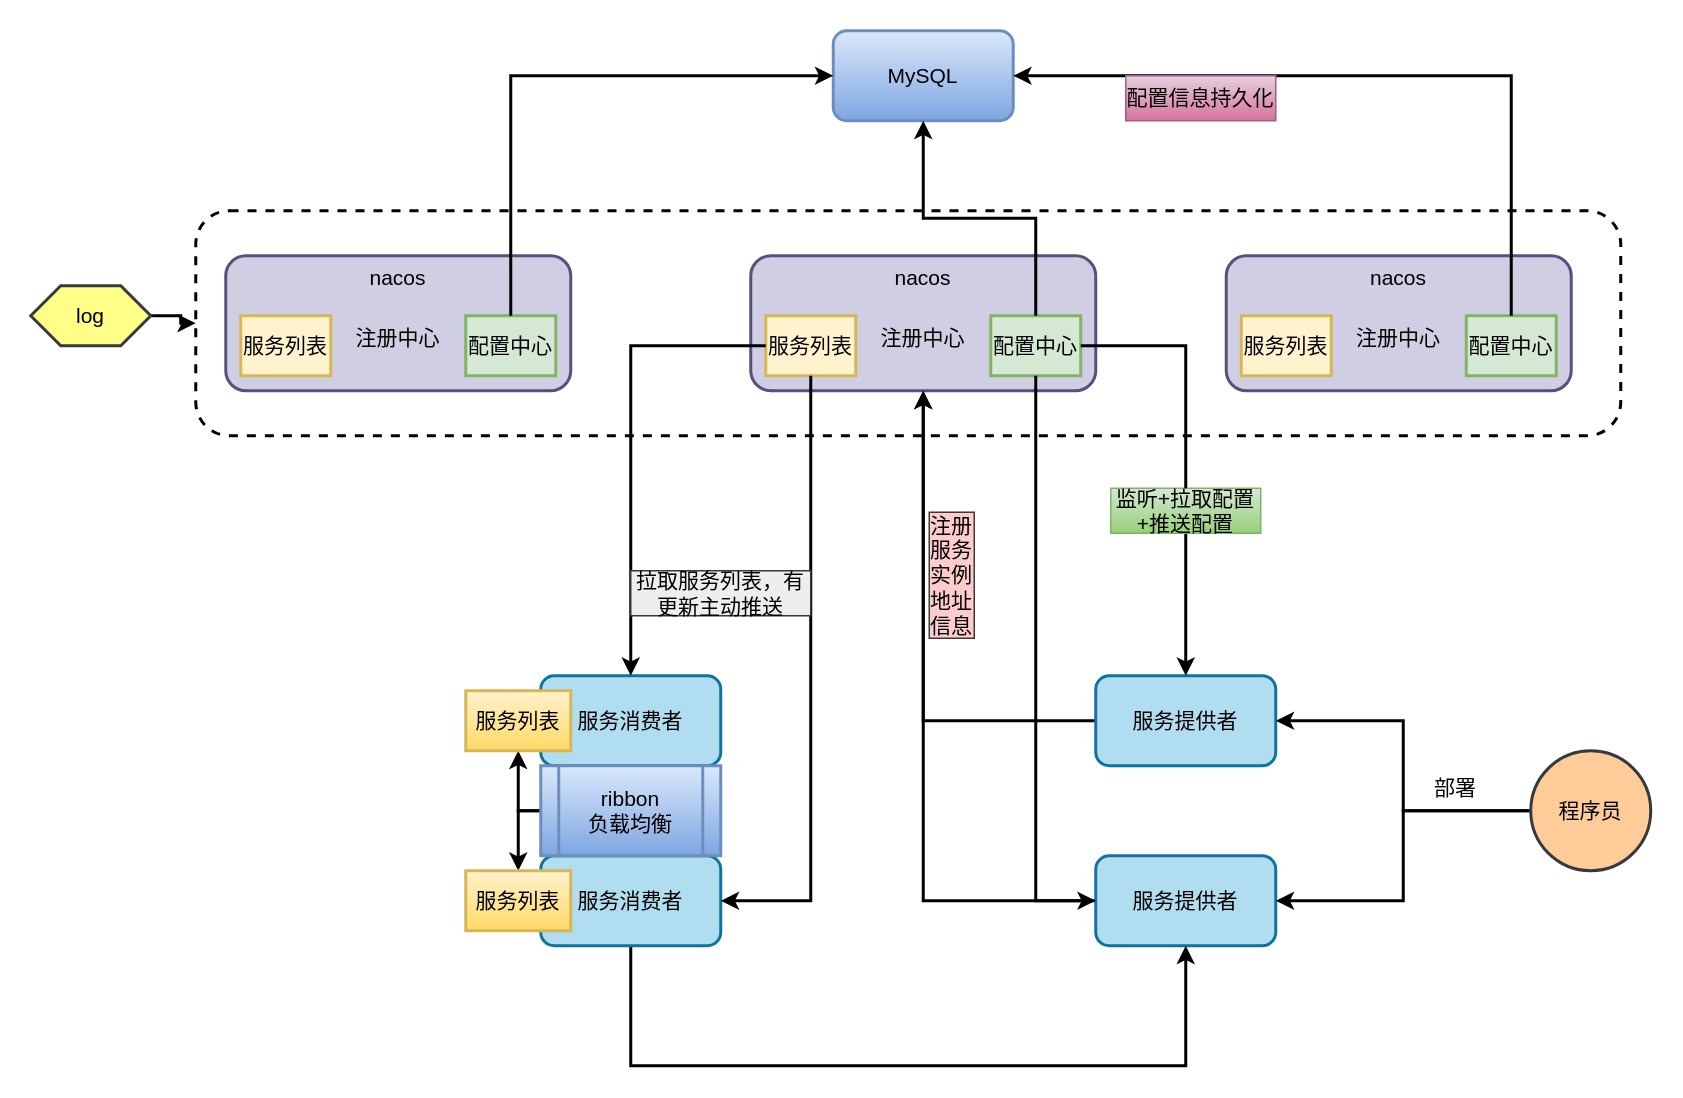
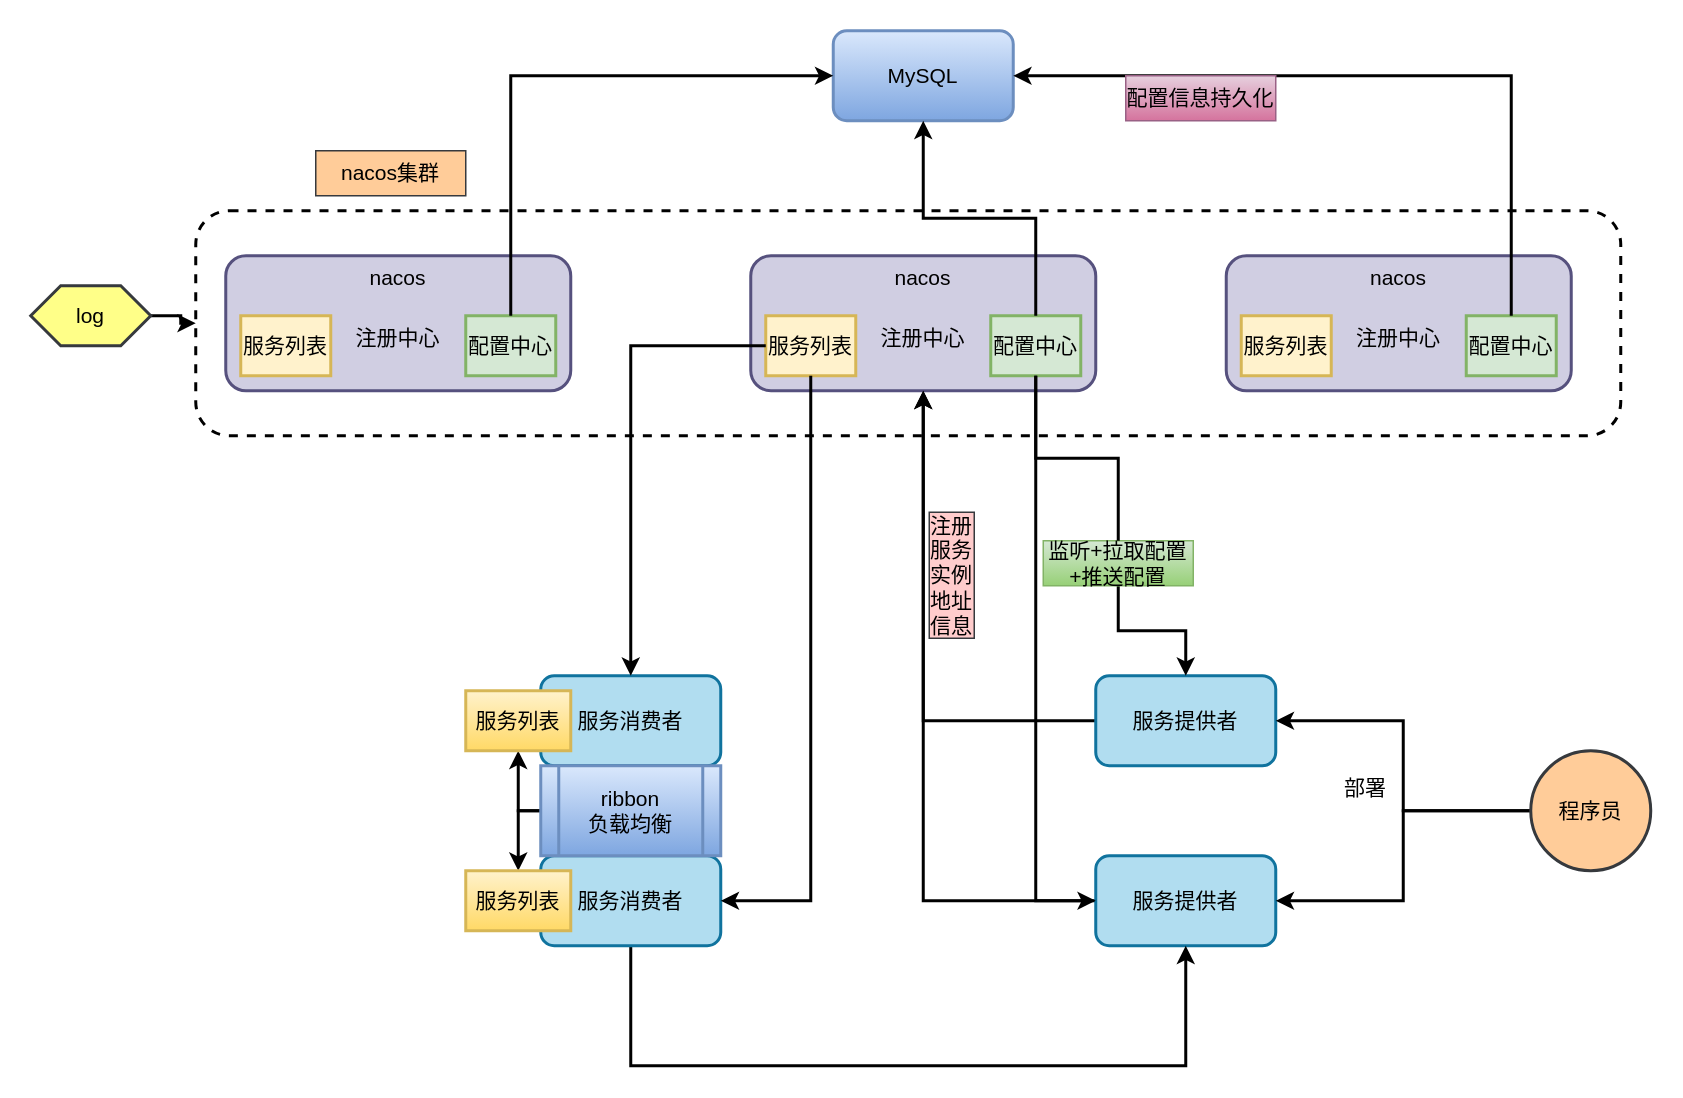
node "nacos集群": added
node "监听+拉取配置+推送配置": moved (1186, 511) -> (1118, 563)
node "拉取服务列表，有更新主动推送": removed
node "部署": moved (1456, 788) -> (1366, 788)
